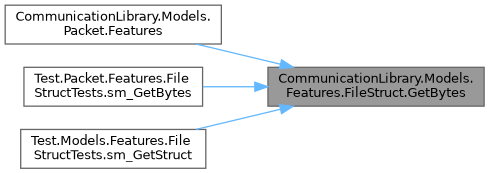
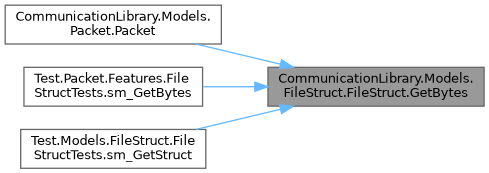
node "CommunicationLibrary.Models. Packet.Features": label "CommunicationLibrary.Models. Packet.Features" -> "CommunicationLibrary.Models. Packet.Packet"
node "CommunicationLibrary.Models. Features.FileStruct.GetBytes": label "CommunicationLibrary.Models. Features.FileStruct.GetBytes" -> "CommunicationLibrary.Models. FileStruct.FileStruct.GetBytes"
node "Test.Models.Features.File StructTests.sm_GetStruct": label "Test.Models.Features.File StructTests.sm_GetStruct" -> "Test.Models.FileStruct.File StructTests.sm_GetStruct"
